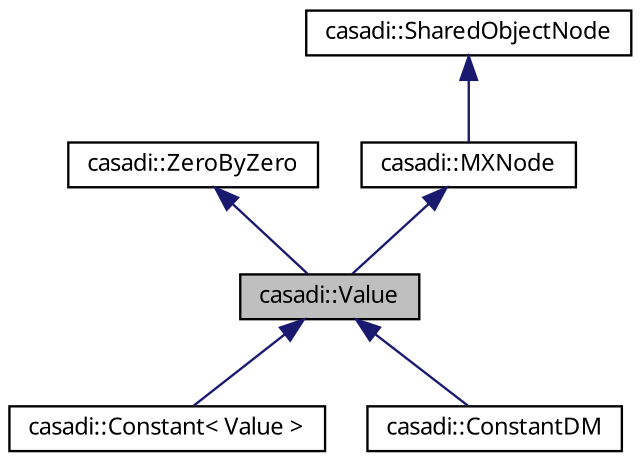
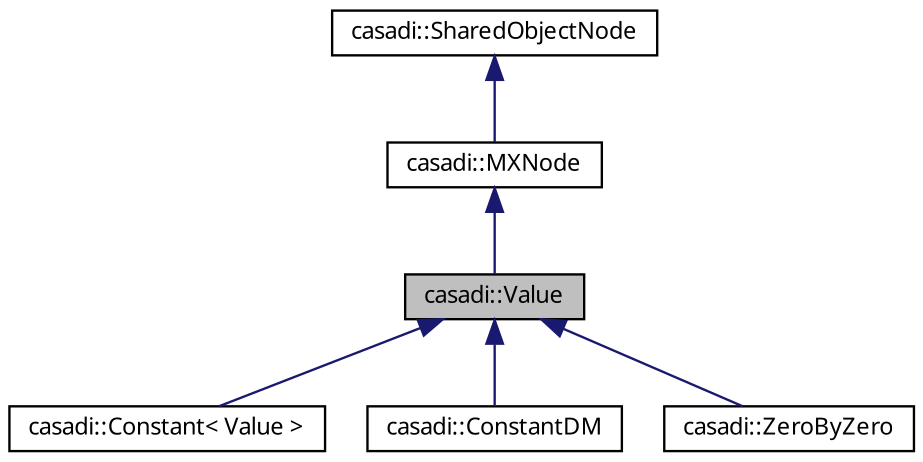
edge "casadi::Value" -> "casadi::ZeroByZero": reversed
